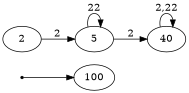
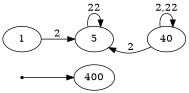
node "2": label "2" -> "1"
edge "5" -> "40": reversed
node "100": label "100" -> "400"
